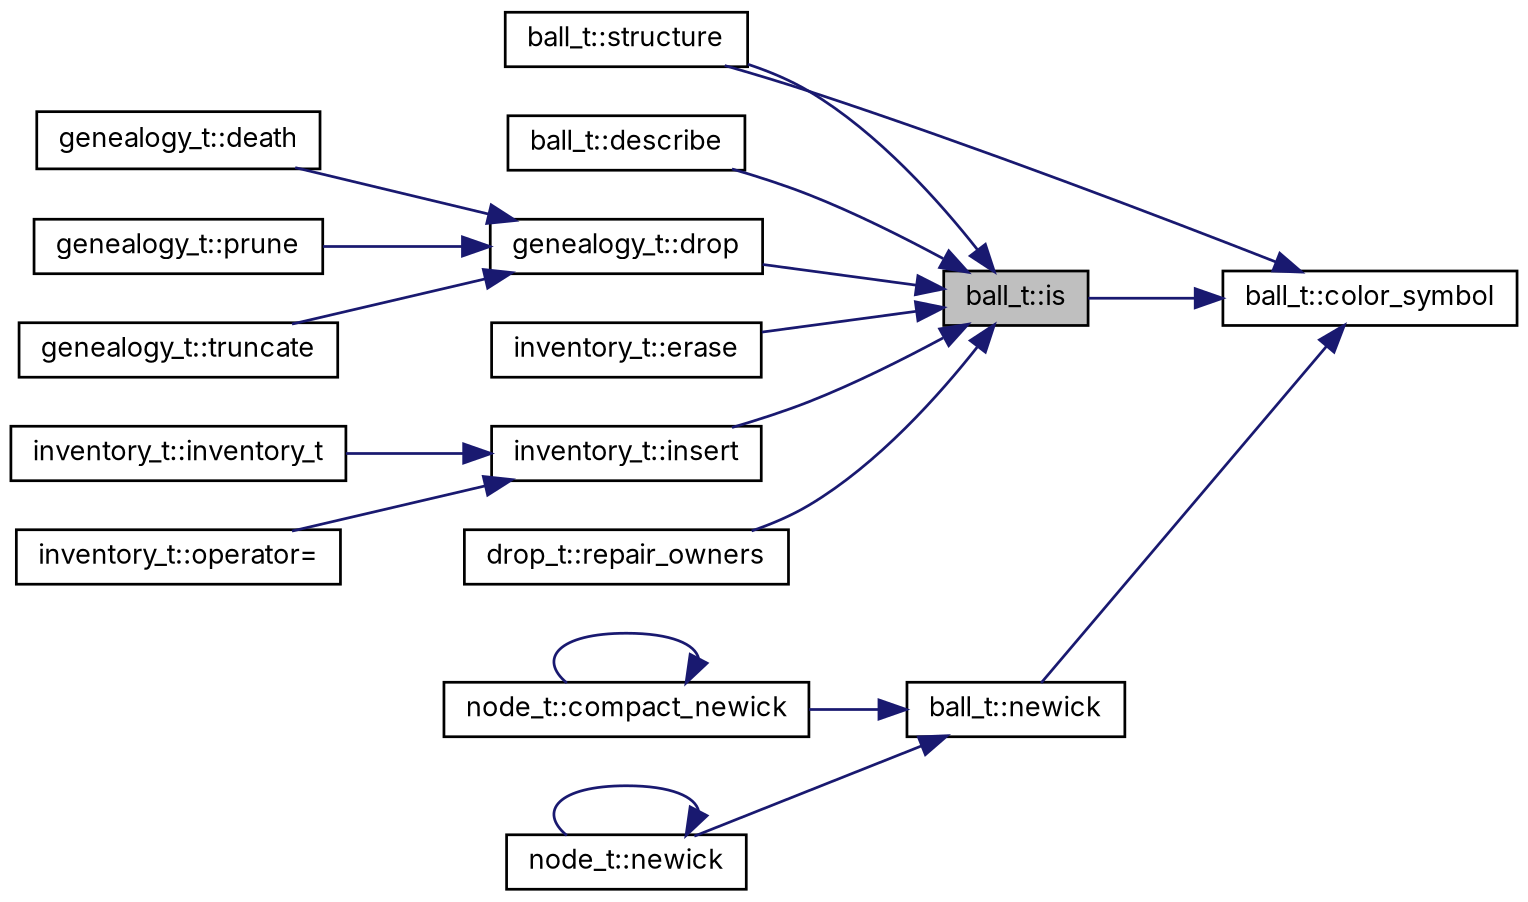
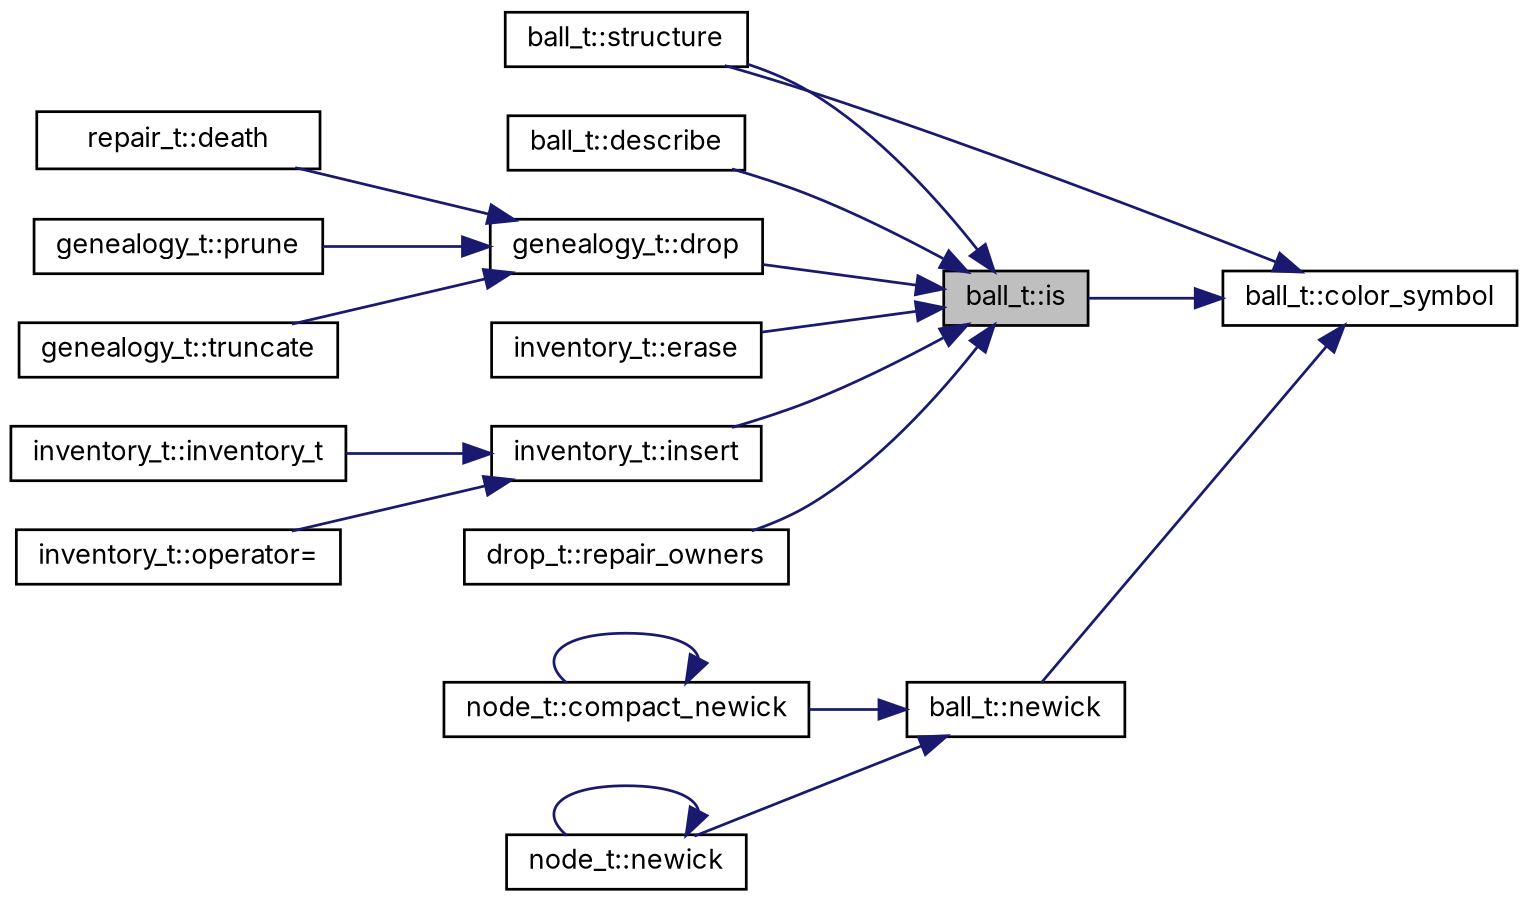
node "genealogy_t::death": label "genealogy_t::death" -> "repair_t::death"
